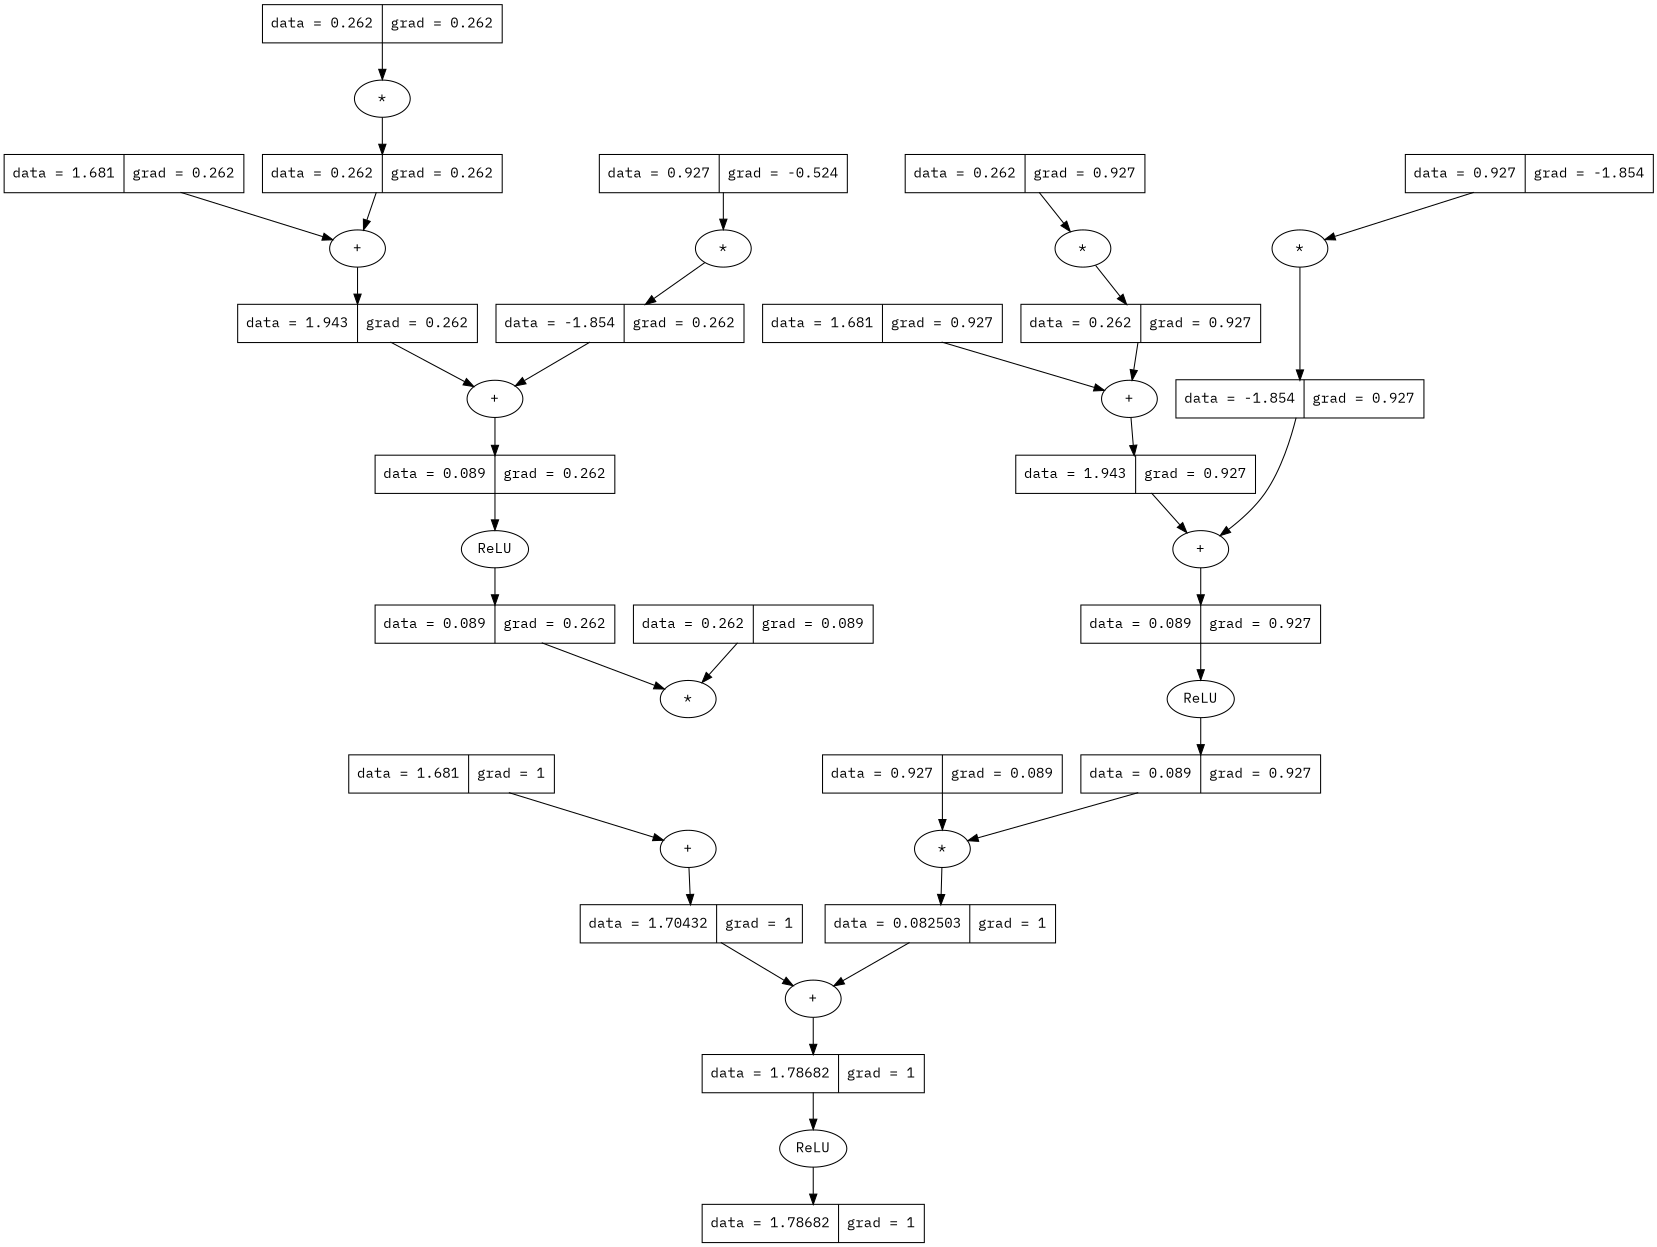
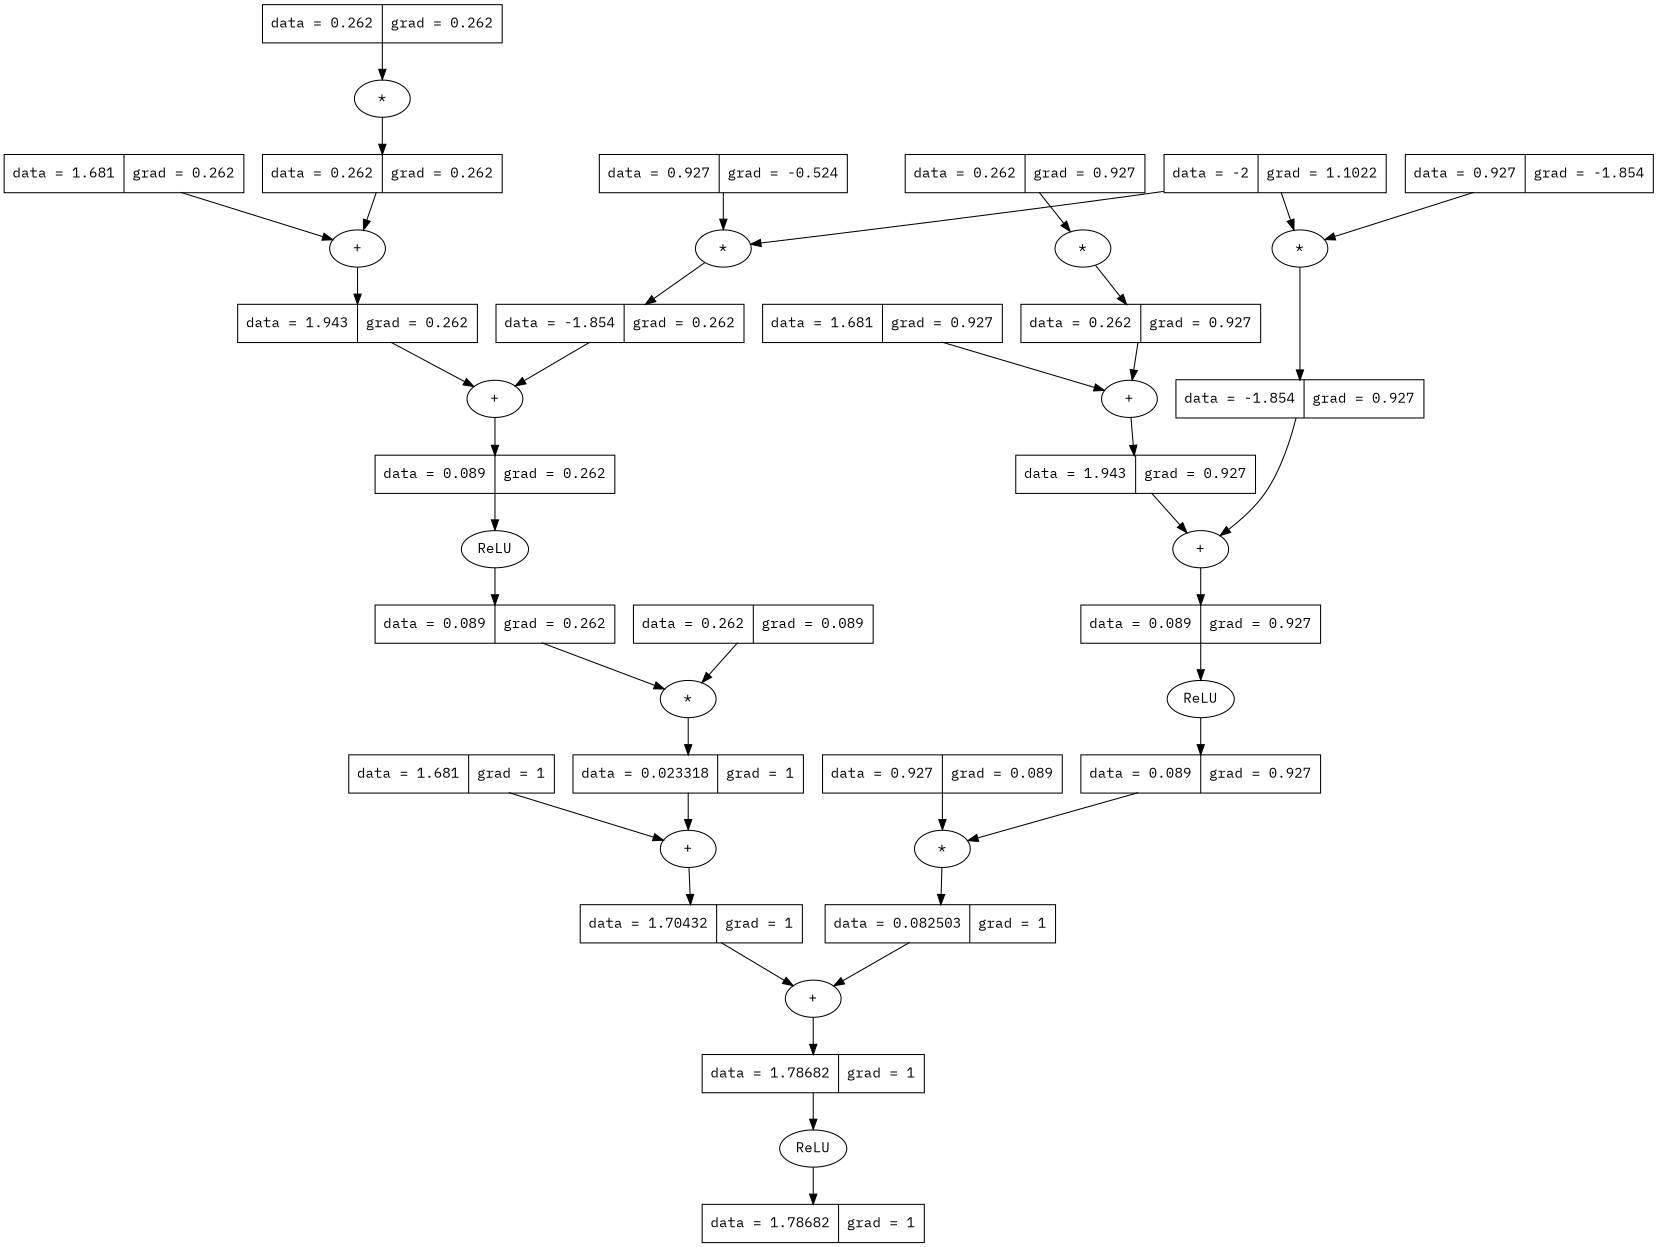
node "data = -2": added
node "data = 0.023318": added
